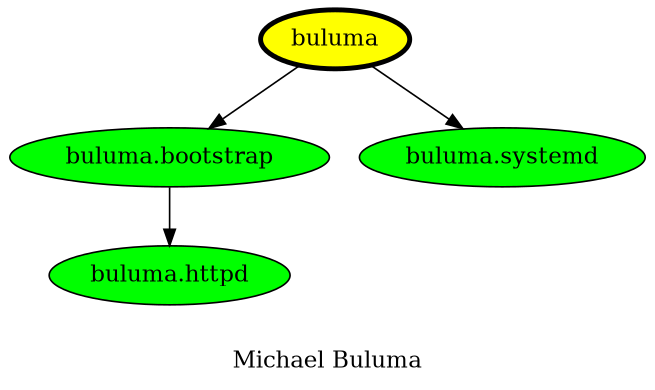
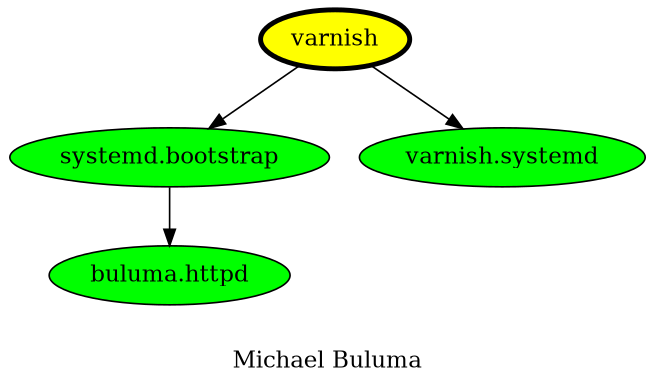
node "buluma": label "buluma" -> "varnish"
node "buluma.bootstrap": label "buluma.bootstrap" -> "systemd.bootstrap"
node "buluma.systemd": label "buluma.systemd" -> "varnish.systemd"
